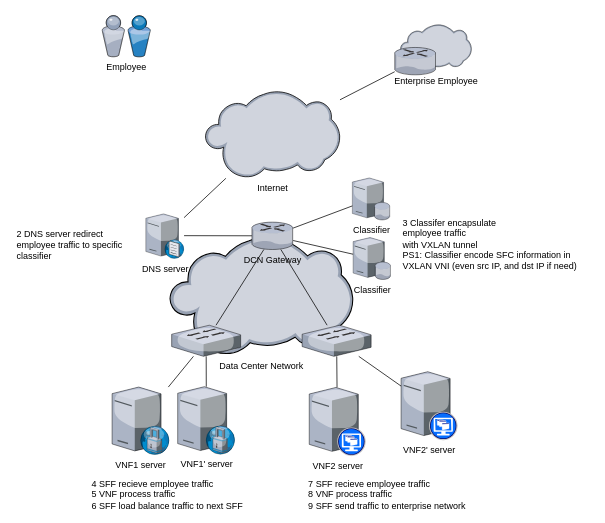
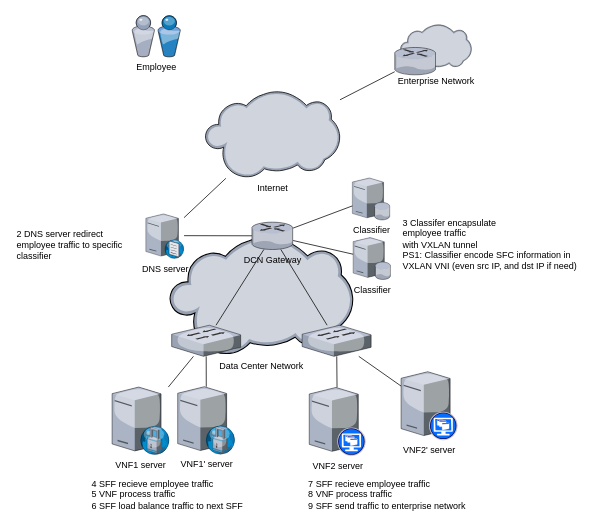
node "Employee": moved (126, 36) -> (156, 36)
node "Enterprise Employee": label "Enterprise Employee" -> "Enterprise Network"
